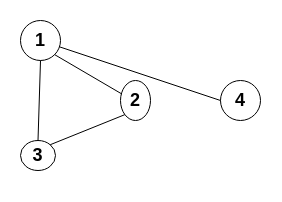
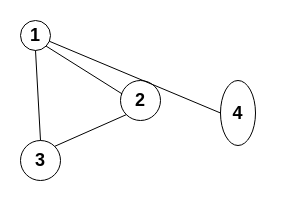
node "1": size 40x40 -> 30x30
node "2": size 30x40 -> 40x40
node "4": size 40x40 -> 35x65
node "3": size 35x30 -> 40x40
